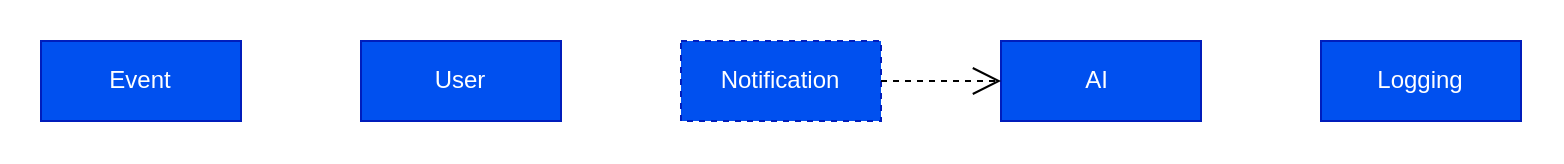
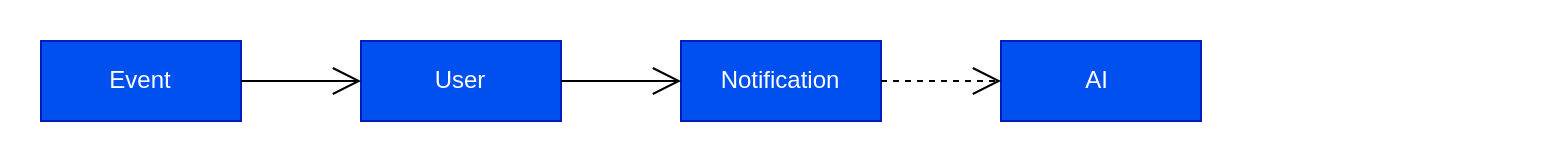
edge "Event" -> "User": added
edge "User" -> "Notification": added
node "Notification": style dashed -> solid
node "Logging": removed
